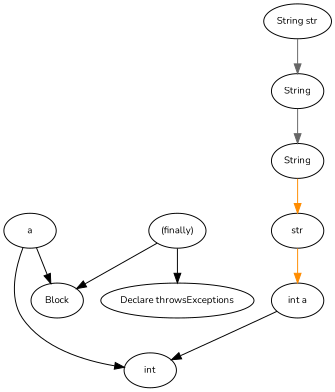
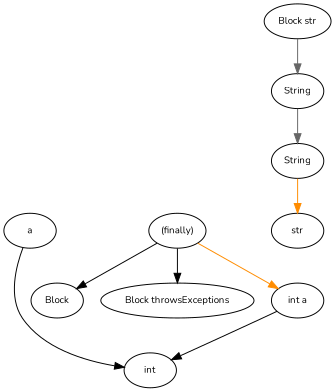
node "String str": label "String str" -> "Block str"
edge "a" -> "Block": removed
edge "str" -> "int a": now "(finally)" -> "int a"
node "Declare throwsExceptions": label "Declare throwsExceptions" -> "Block throwsExceptions"
